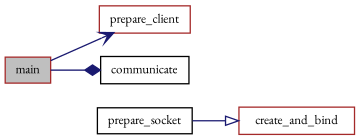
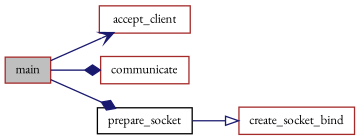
node "prepare_client": label "prepare_client" -> "accept_client"
node "communicate": color black -> brown
edge "main" -> "prepare_socket": added
node "create_and_bind": label "create_and_bind" -> "create_socket_bind"
